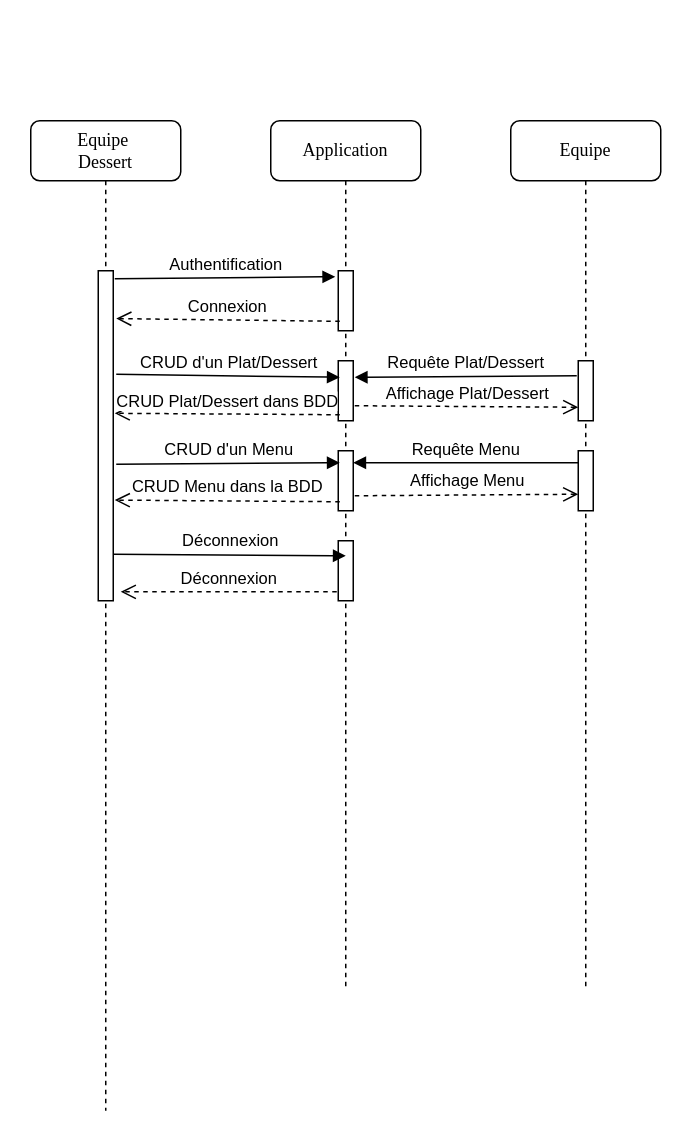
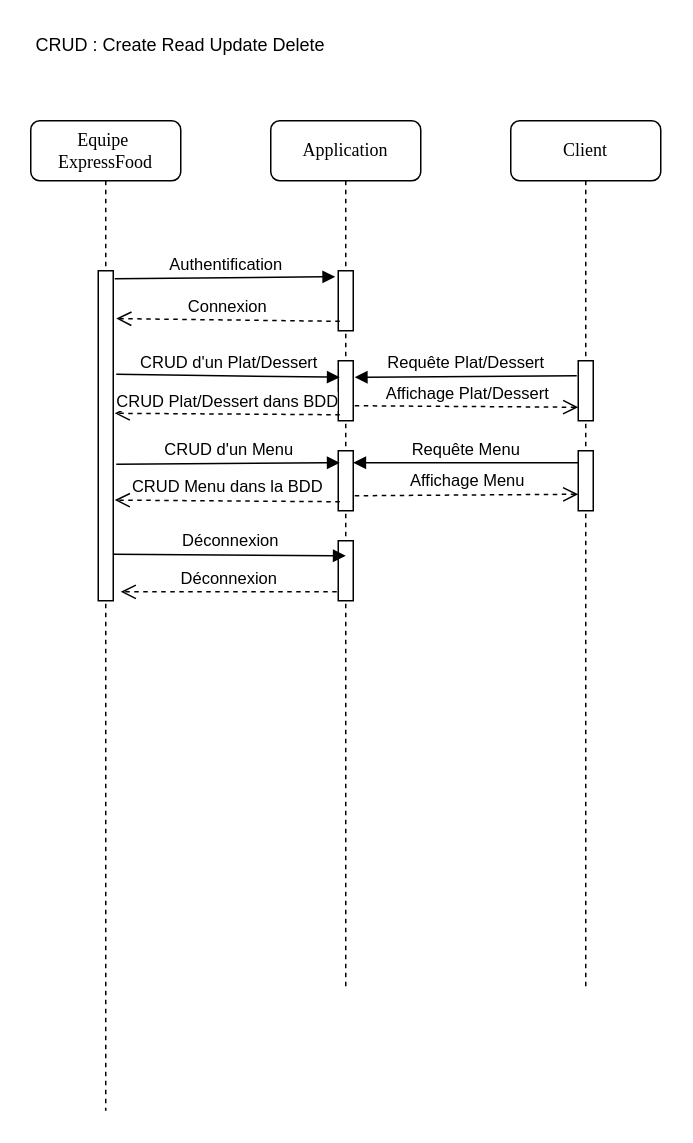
node "CRUD : Create Read Update Delete": added
node "Equipe Dessert": label "Equipe Dessert" -> "Equipe ExpressFood"
node "Equipe": label "Equipe" -> "Client"
